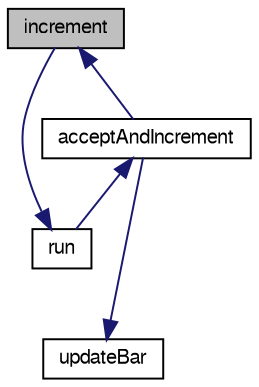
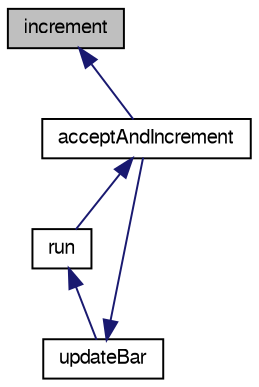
edge "increment" -> "run": now "updateBar" -> "run"
